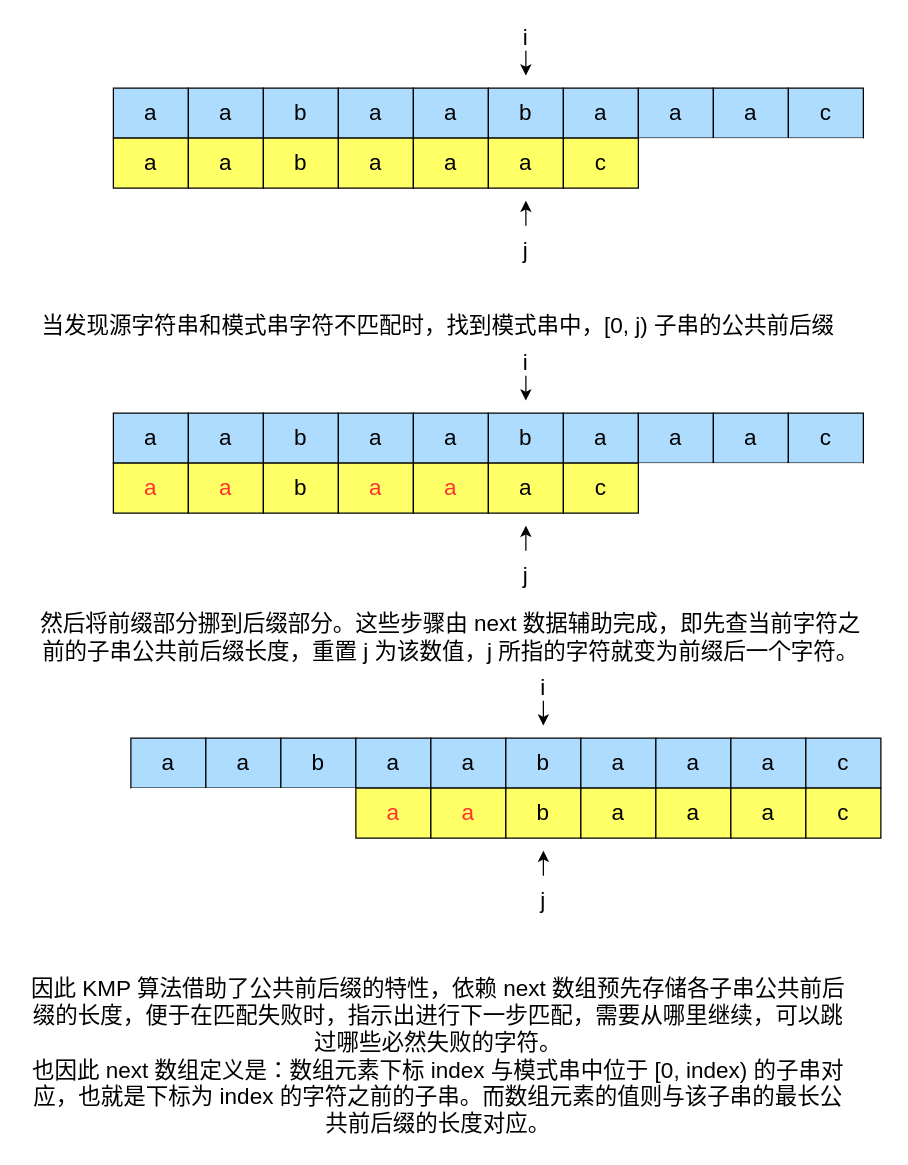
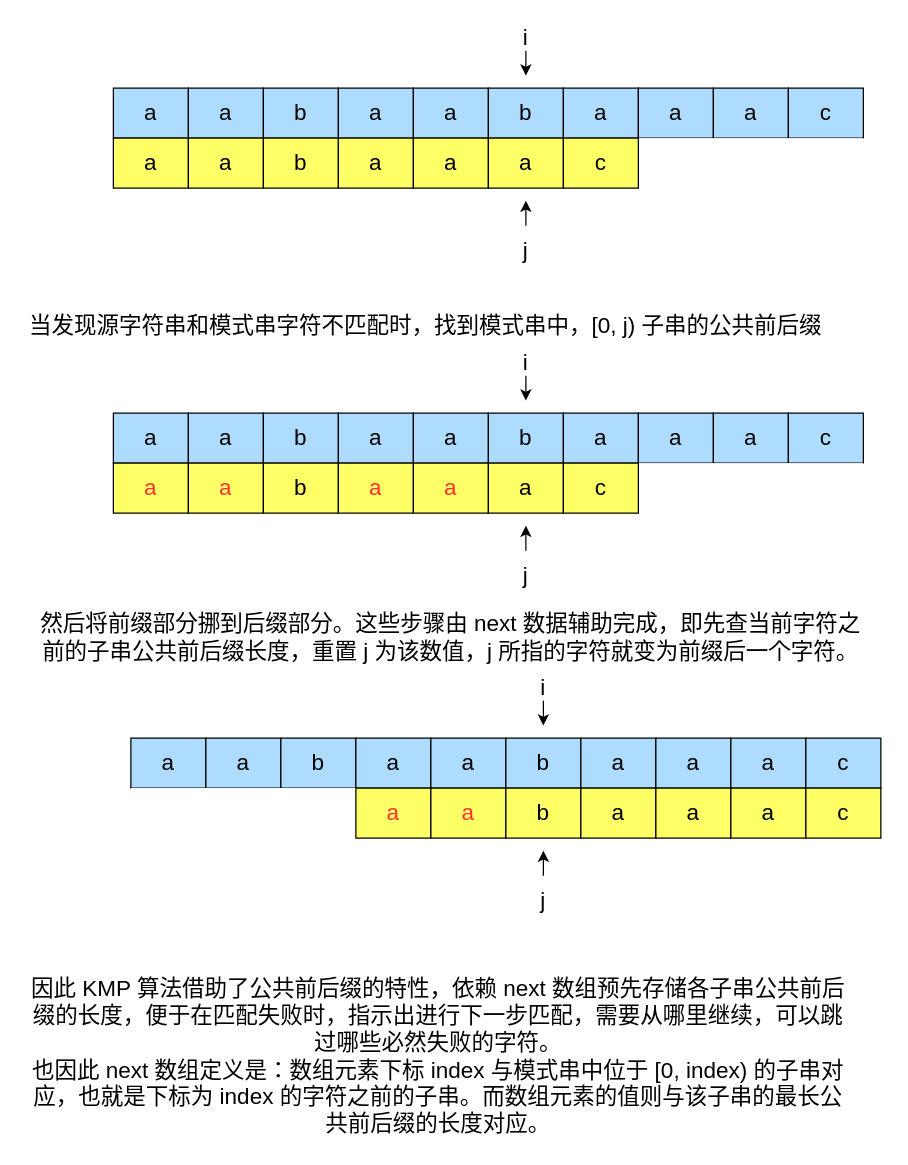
node "当发现源字符串和模式串字符不匹配时，找到模式串中，[0, j) 子串的公共前后缀": moved (438, 326) -> (426, 326)
